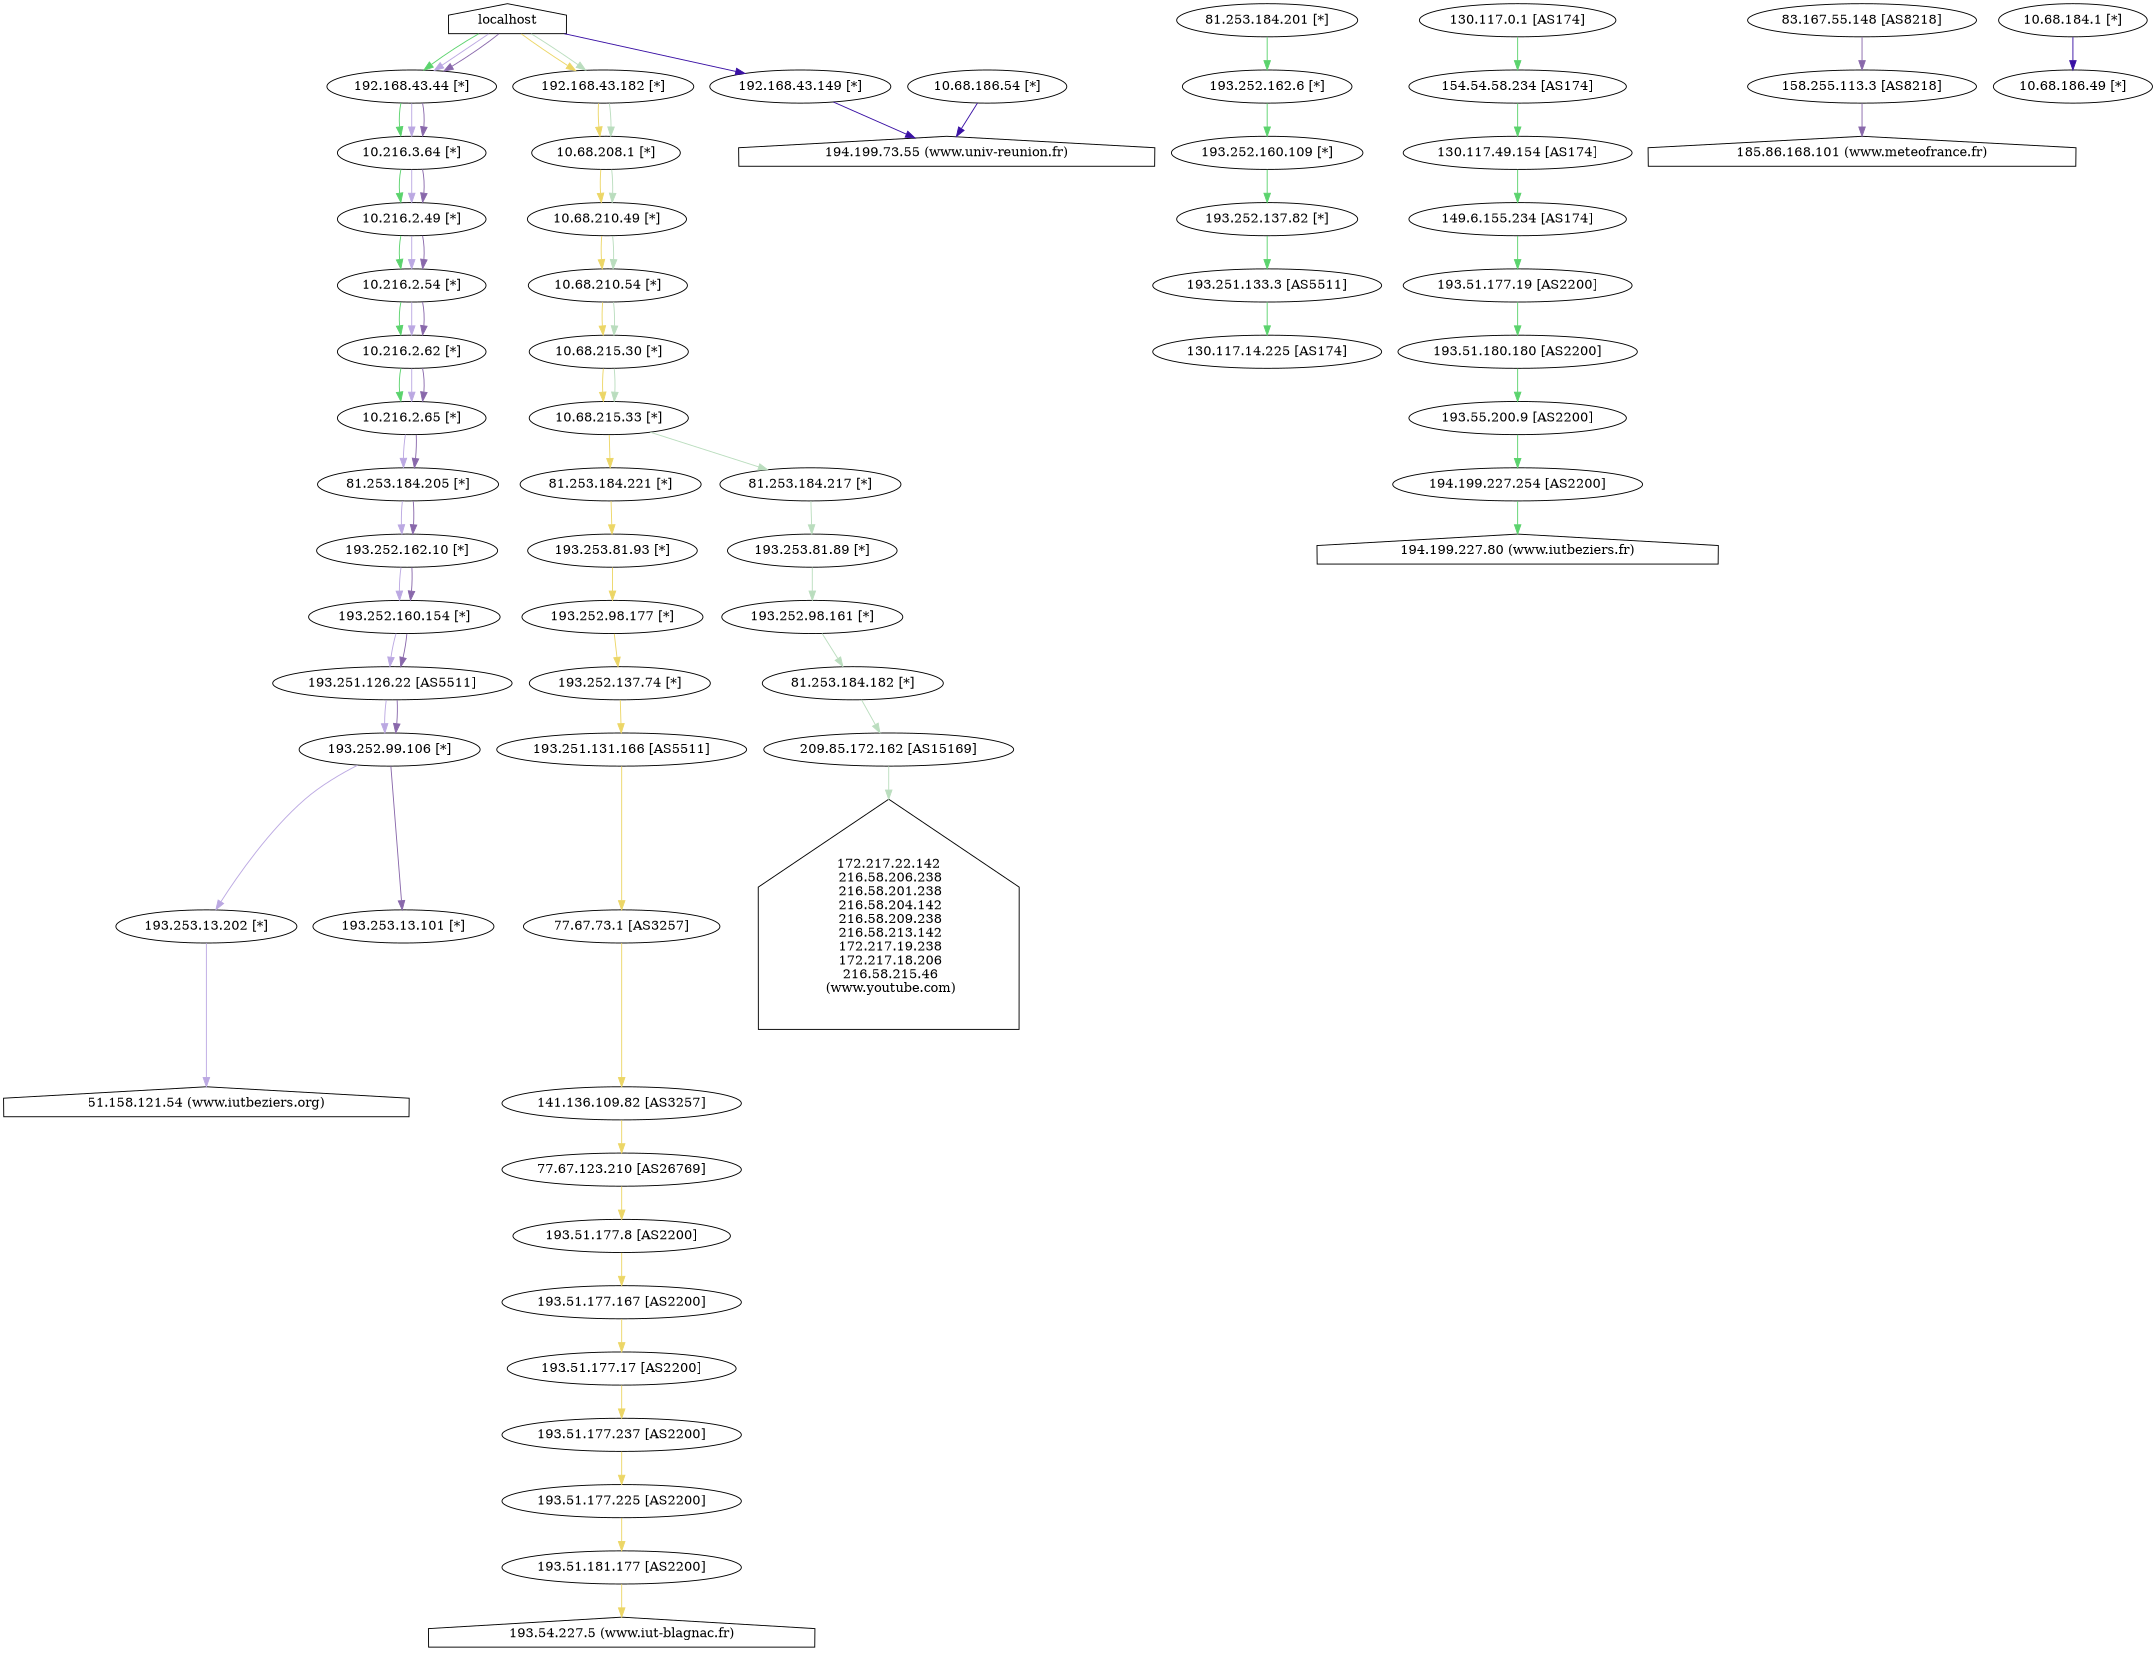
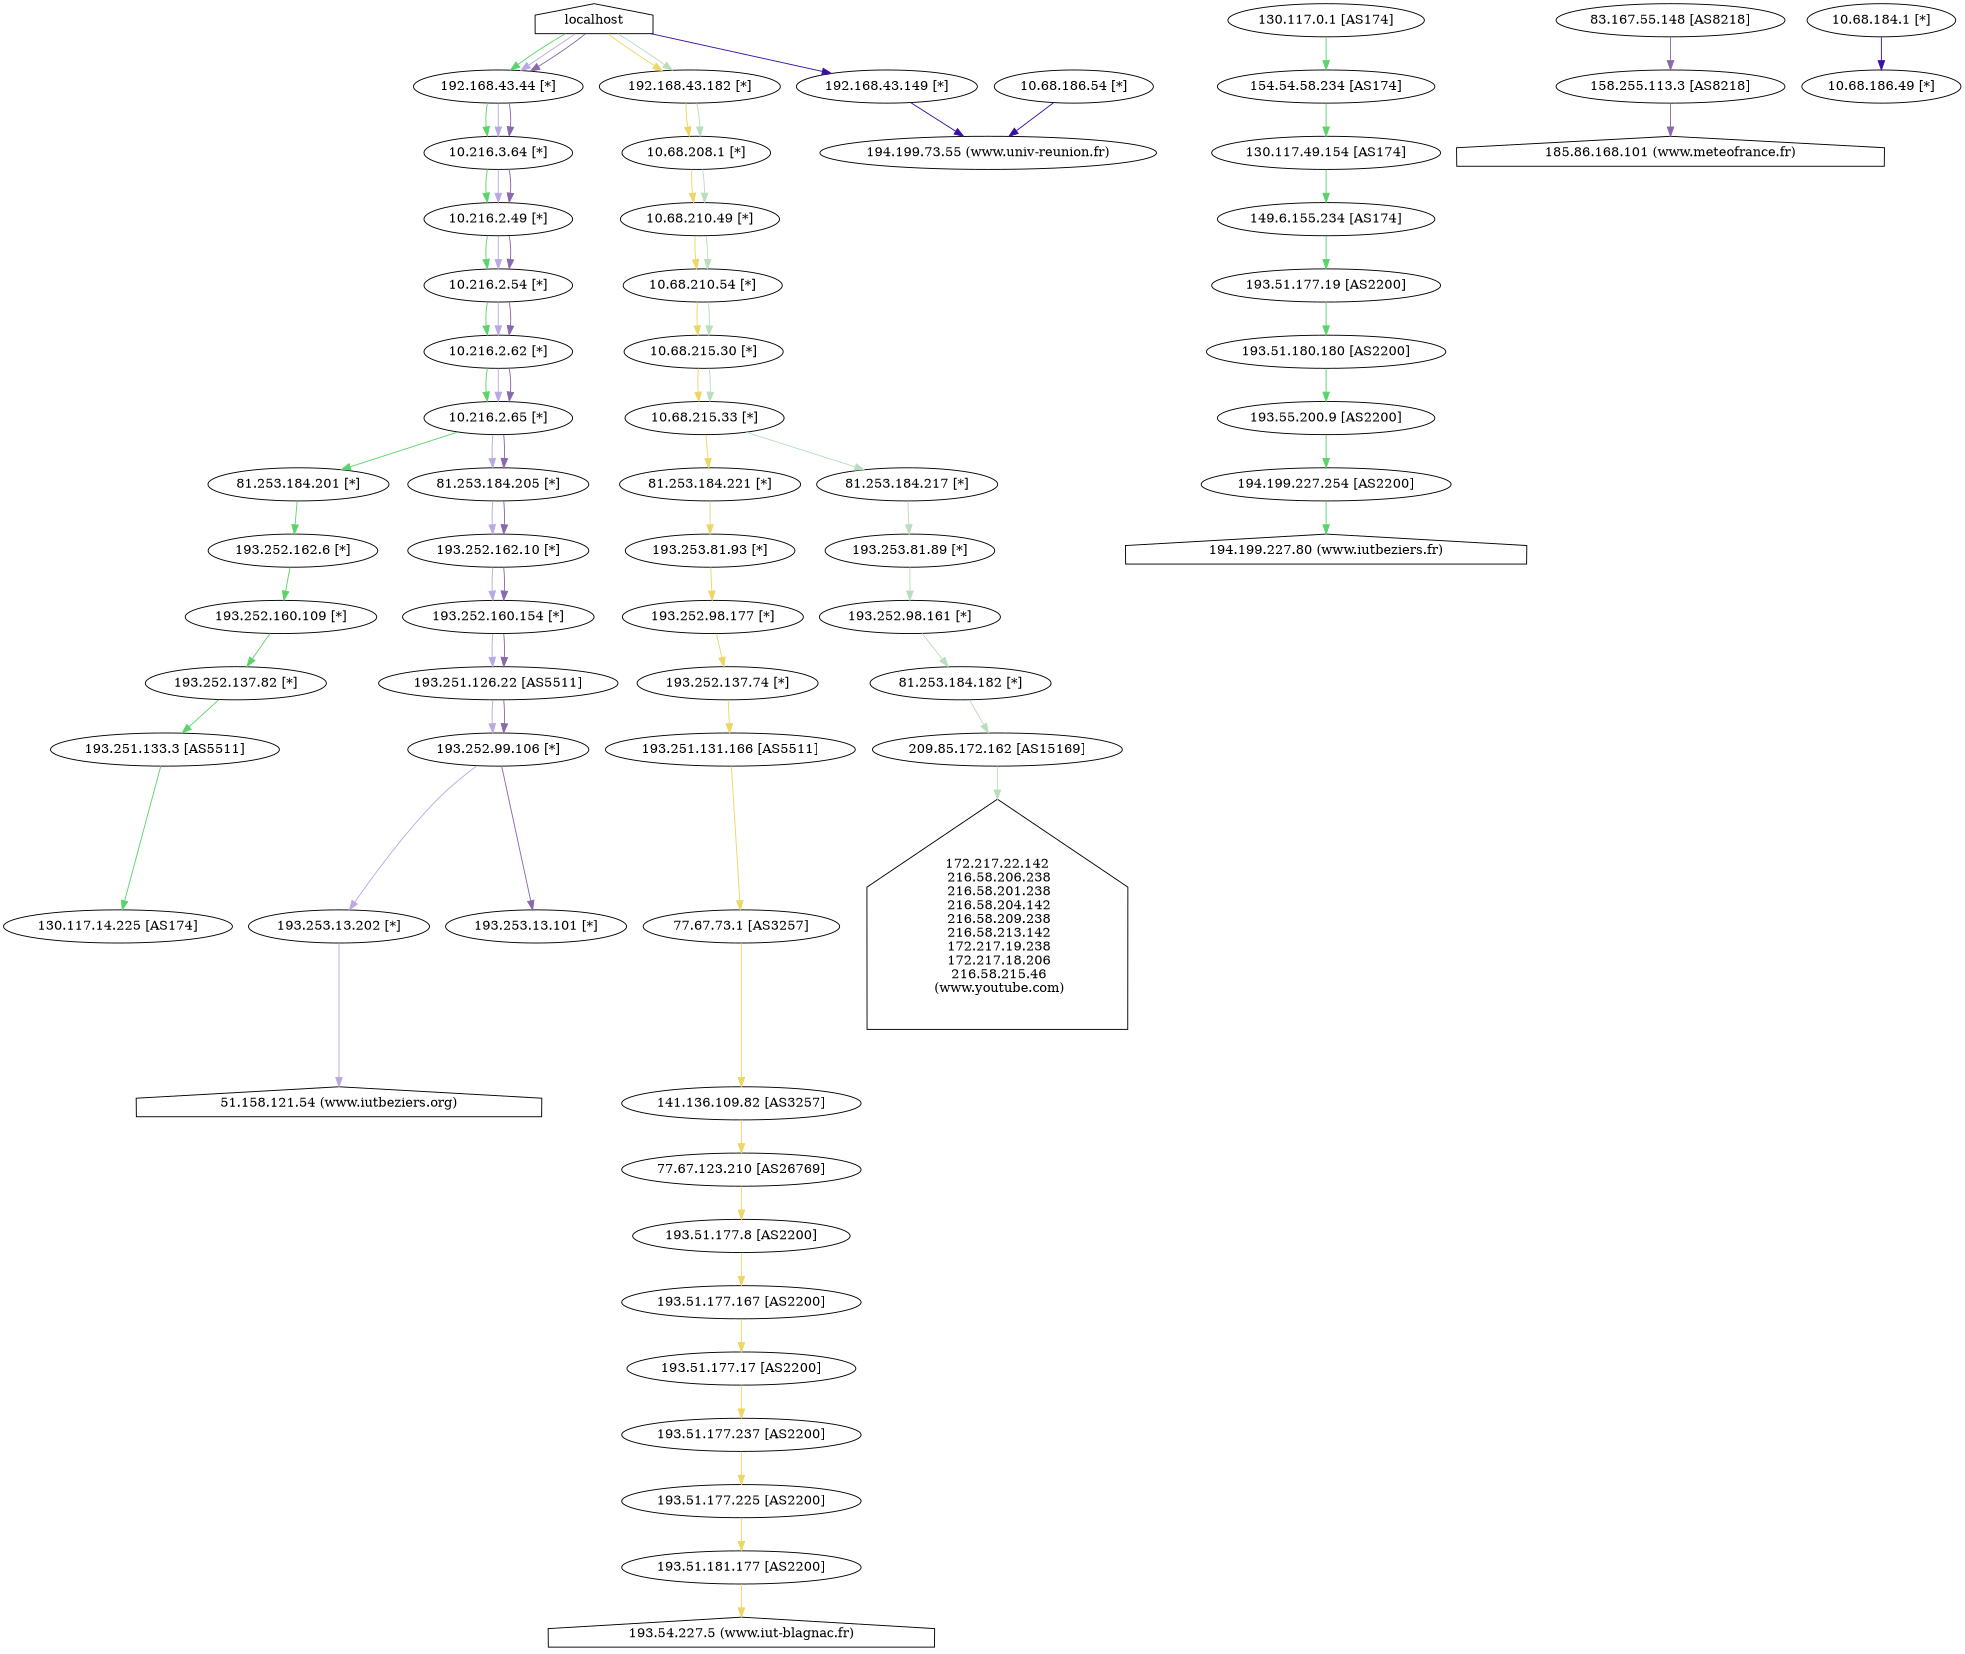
node "194.199.73.55 (www.univ-reunion.fr)": shape house -> ellipse
edge "10.216.2.65 [*]" -> "81.253.184.201 [*]": added
